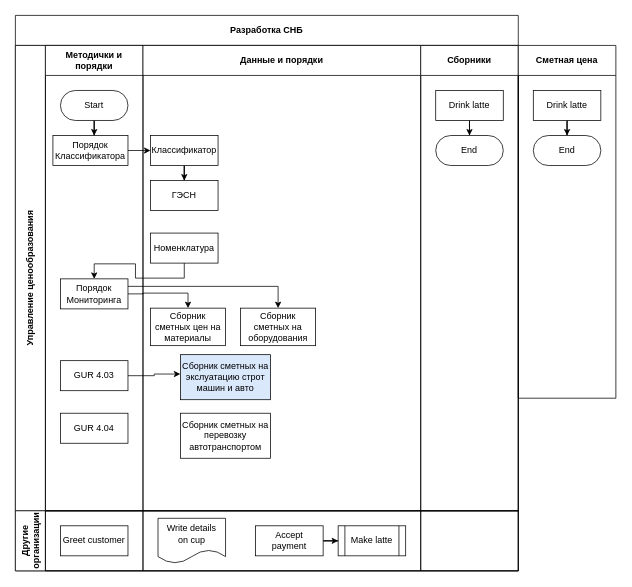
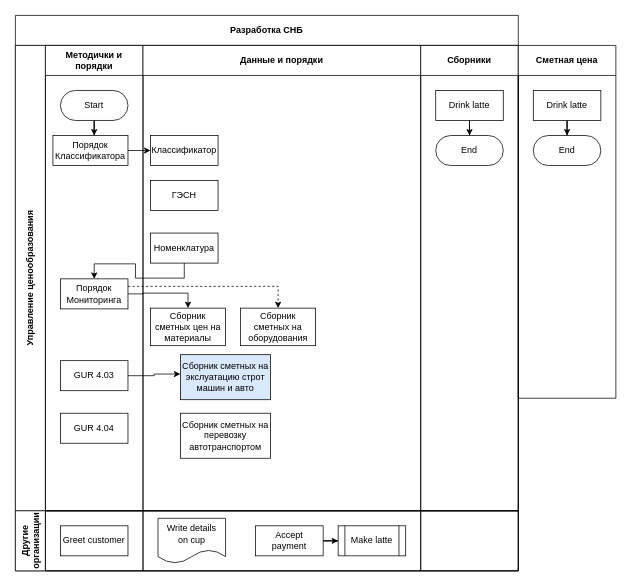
edge "Классификатор" -> "ГЭСН": removed
edge "Порядок Мониторинга" -> "Сборник сметных на оборудования": style solid -> dashed
